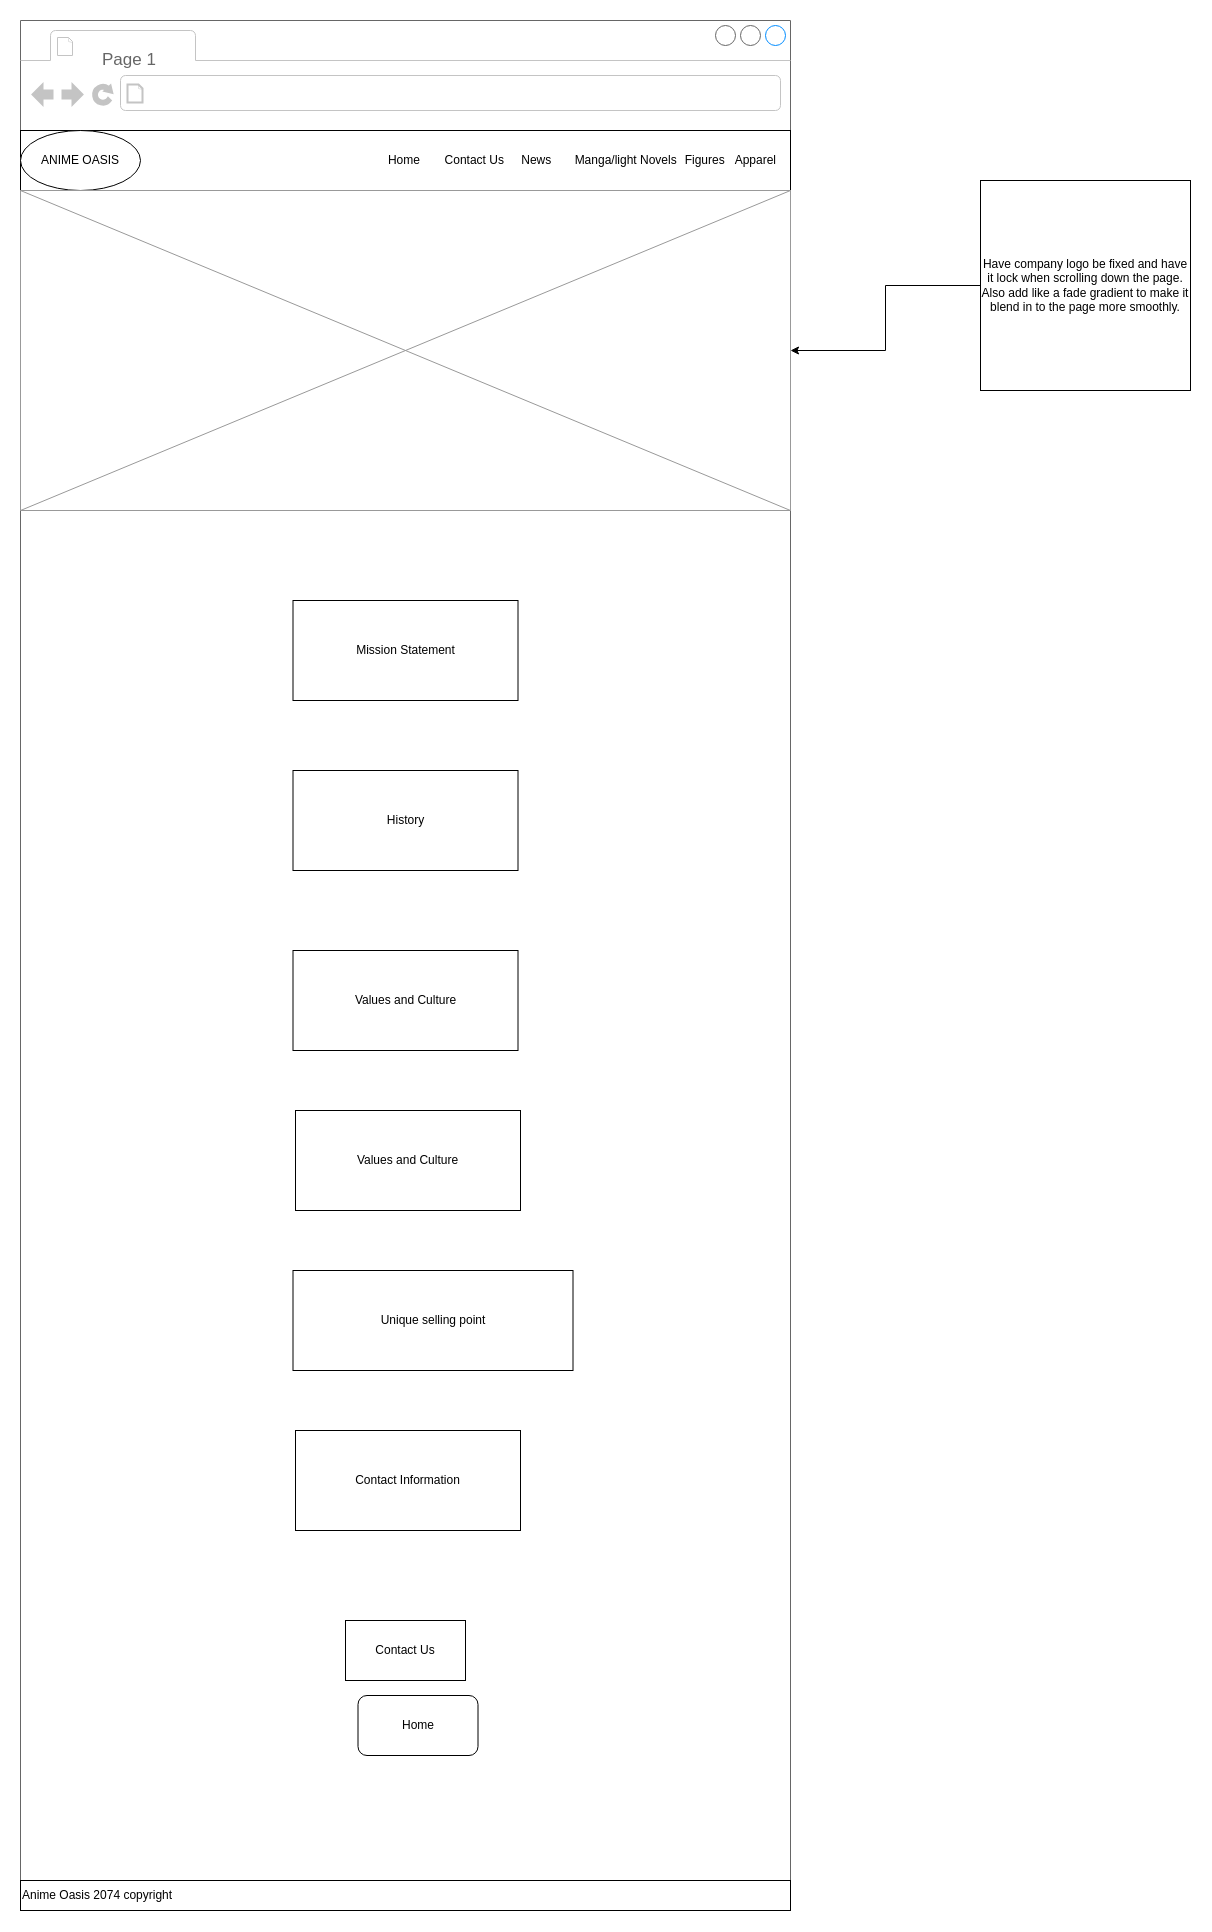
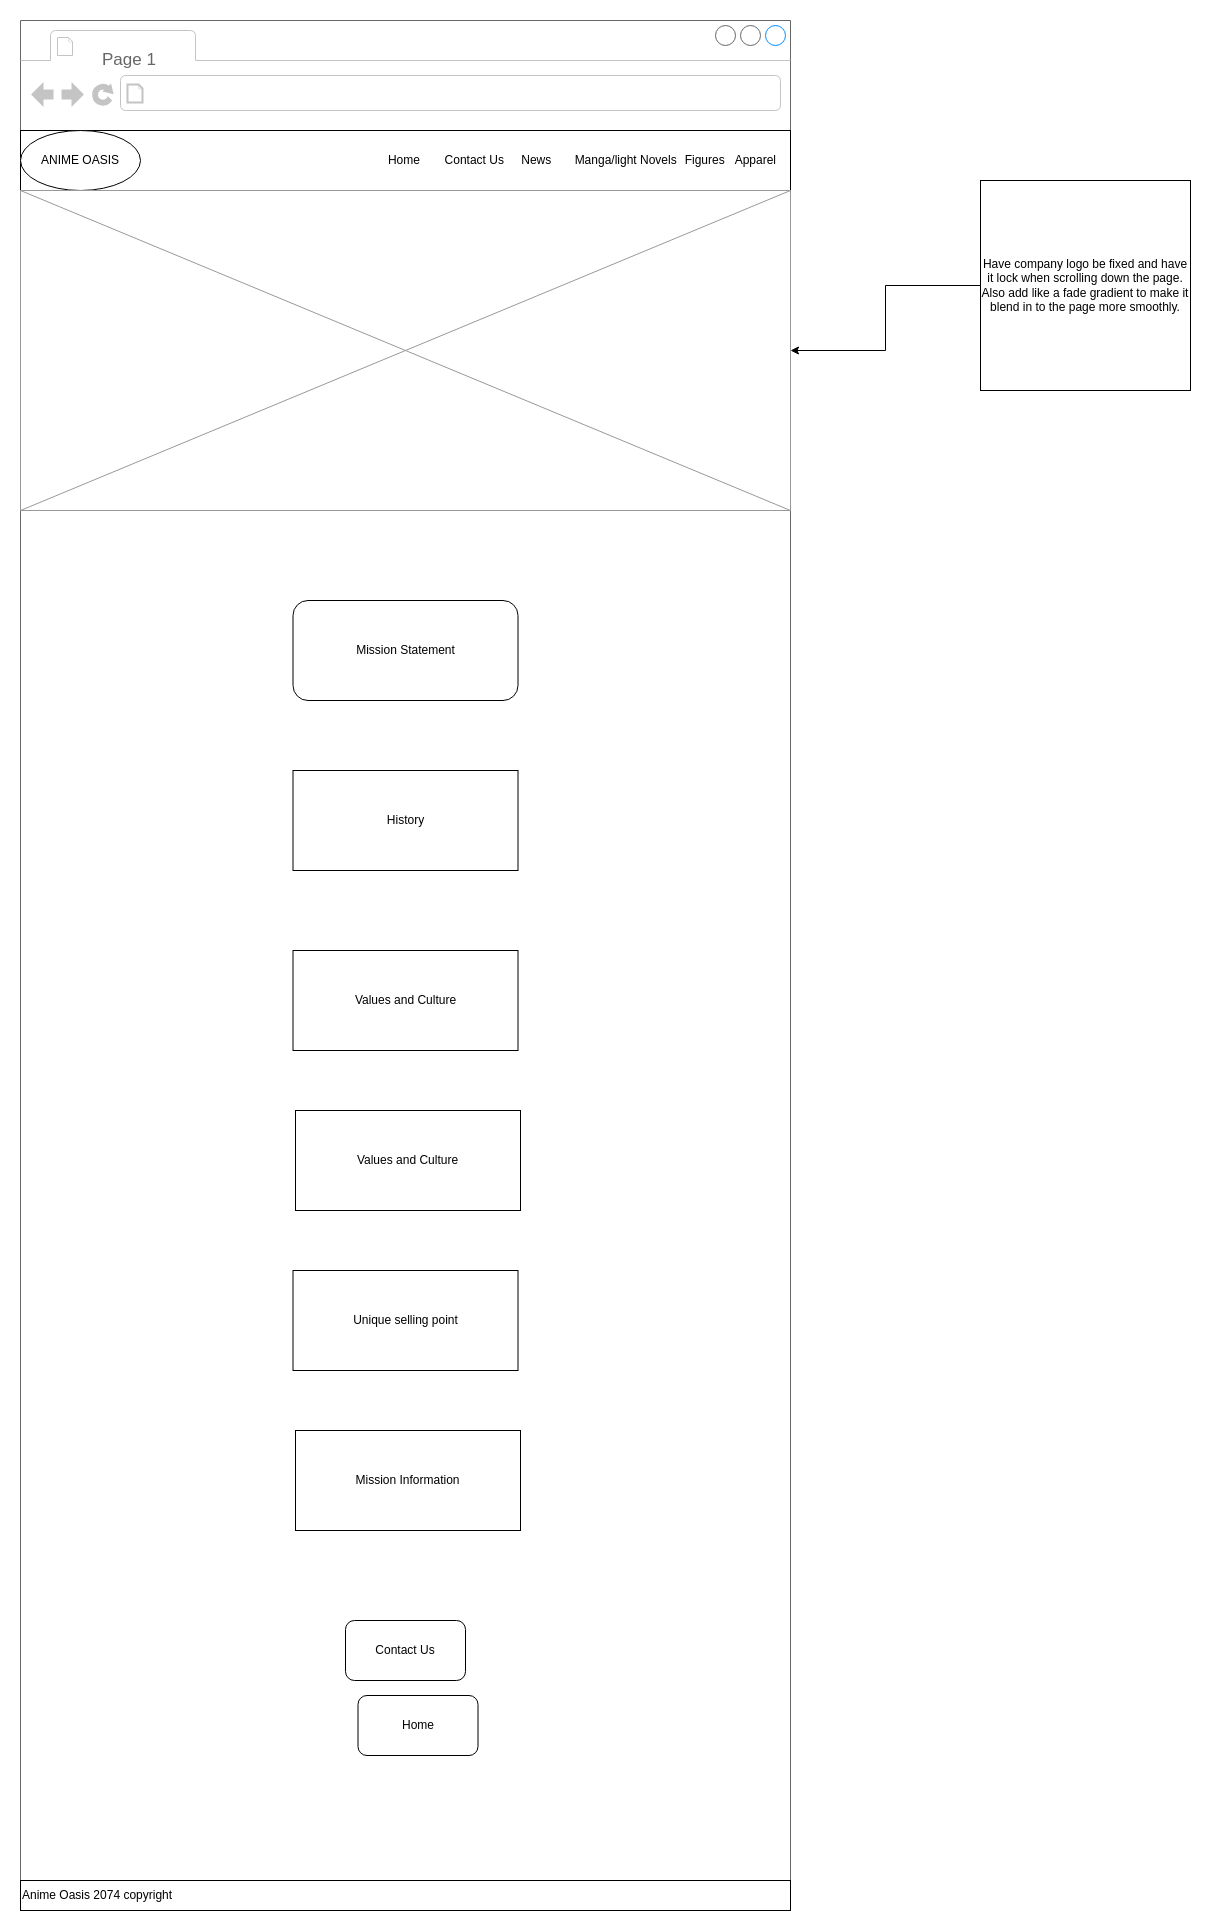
node "Mission Statement": shape rectangle -> rounded rectangle
node "Unique selling point": size 280x100 -> 225x100
node "Contact Information": label "Contact Information" -> "Mission Information"
node "Contact Us": shape rectangle -> rounded rectangle
